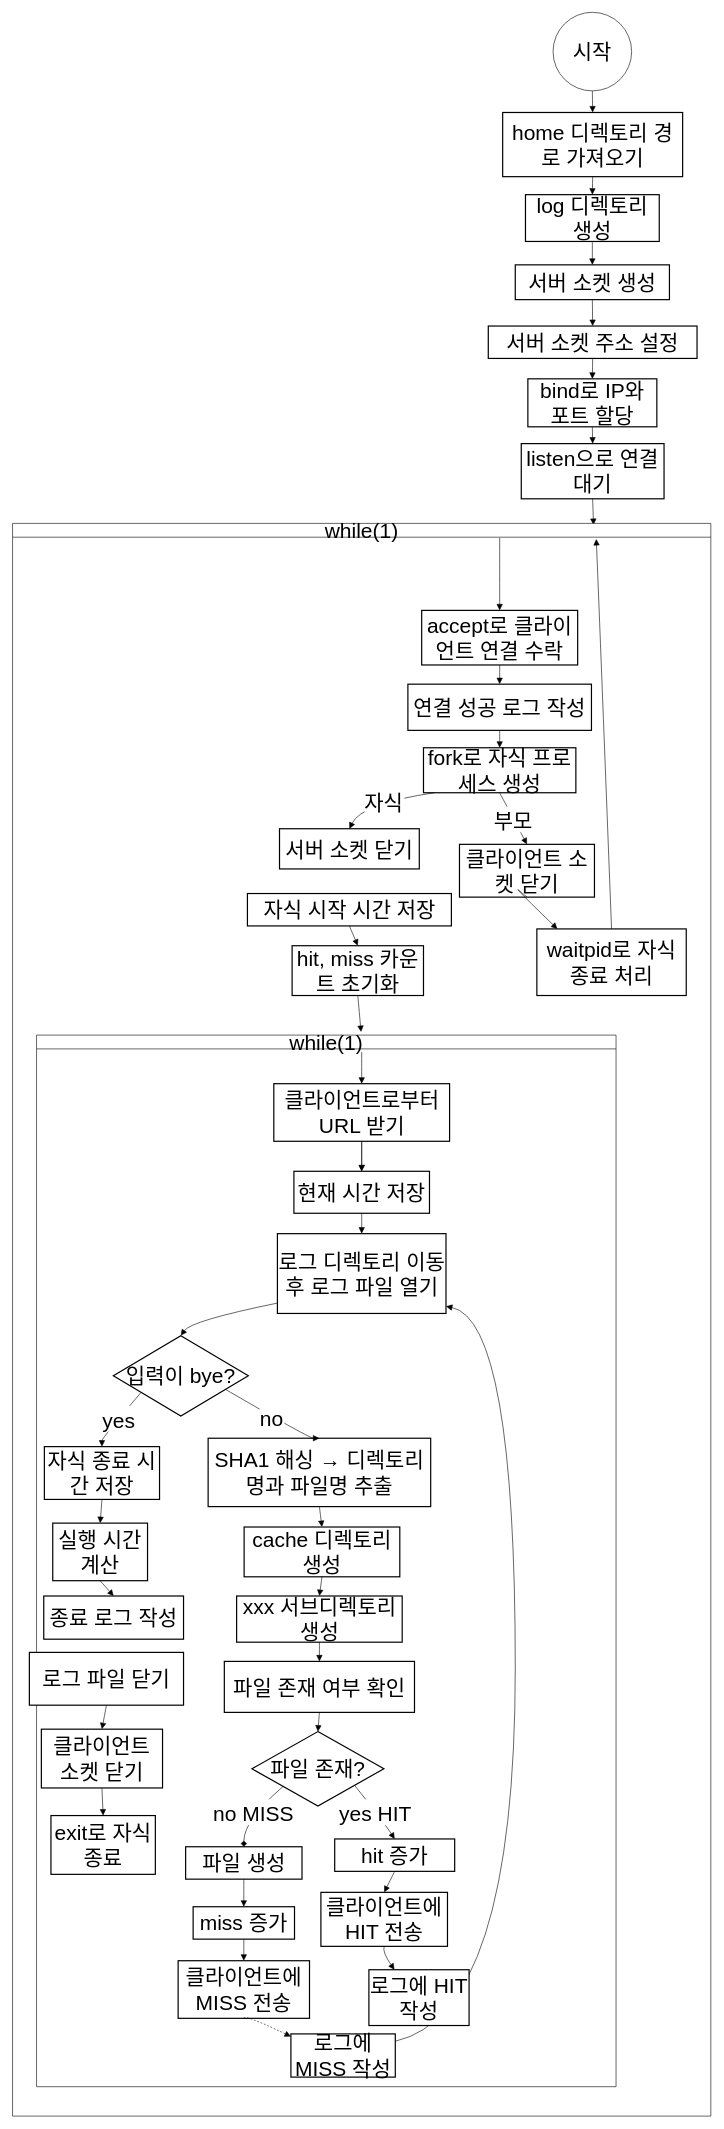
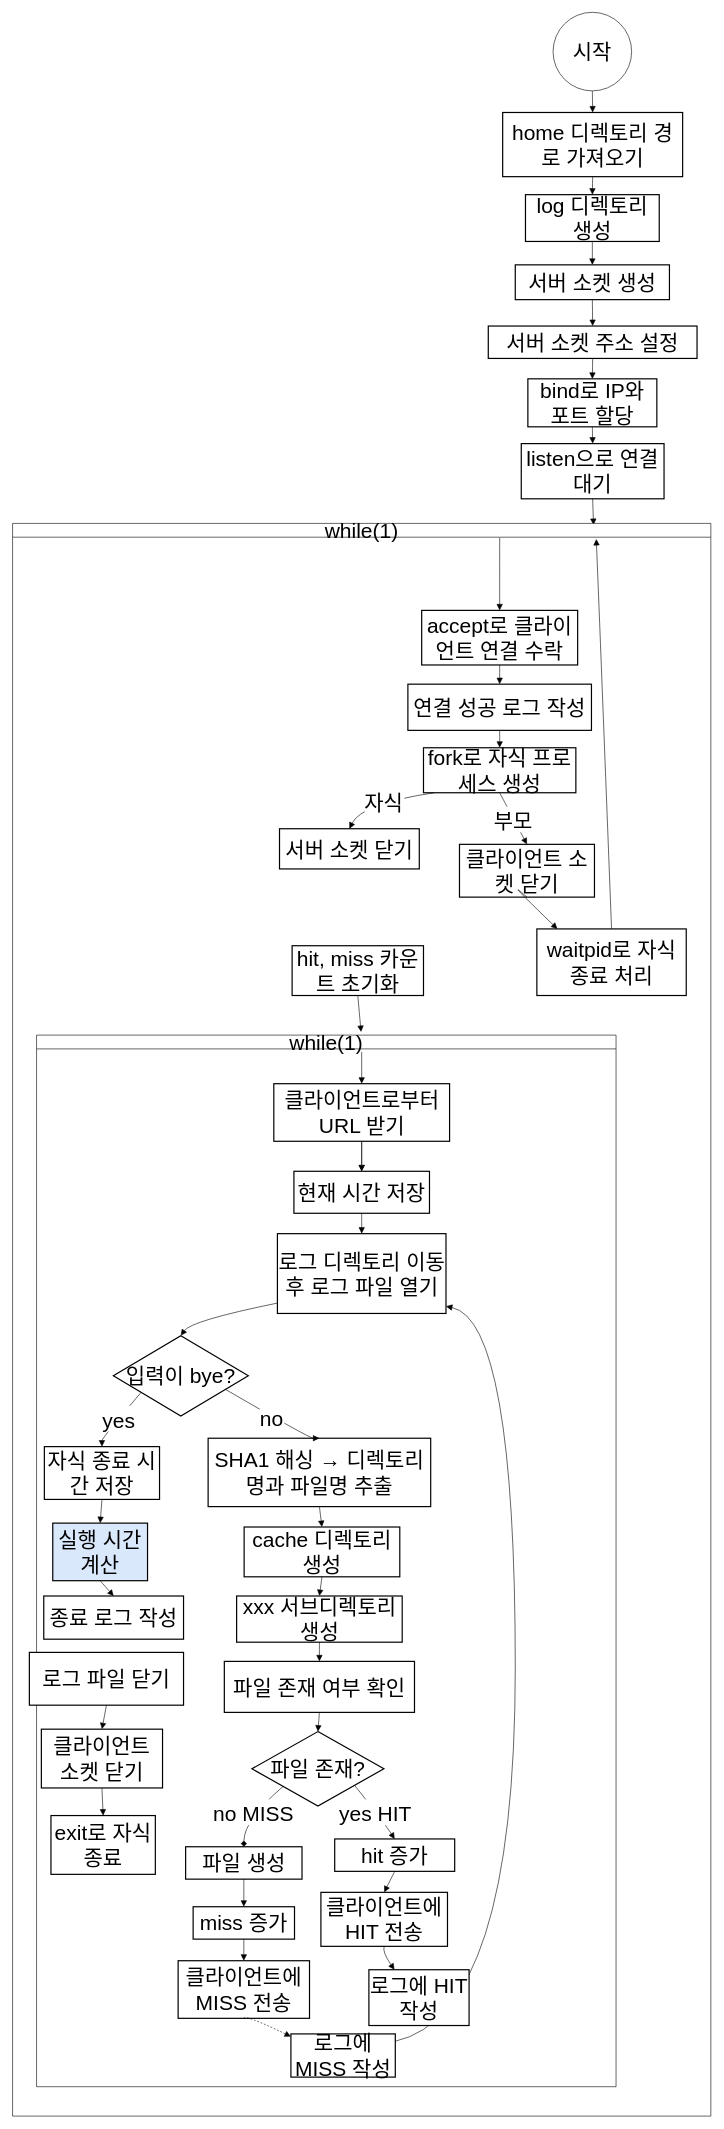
node "자식 시작 시간 저장": removed
edge "자식 시작 시간 저장" -> "hit, miss 카운트 초기화": removed
node "실행 시간 계산": fillcolor #ffffff -> #dae8fc
